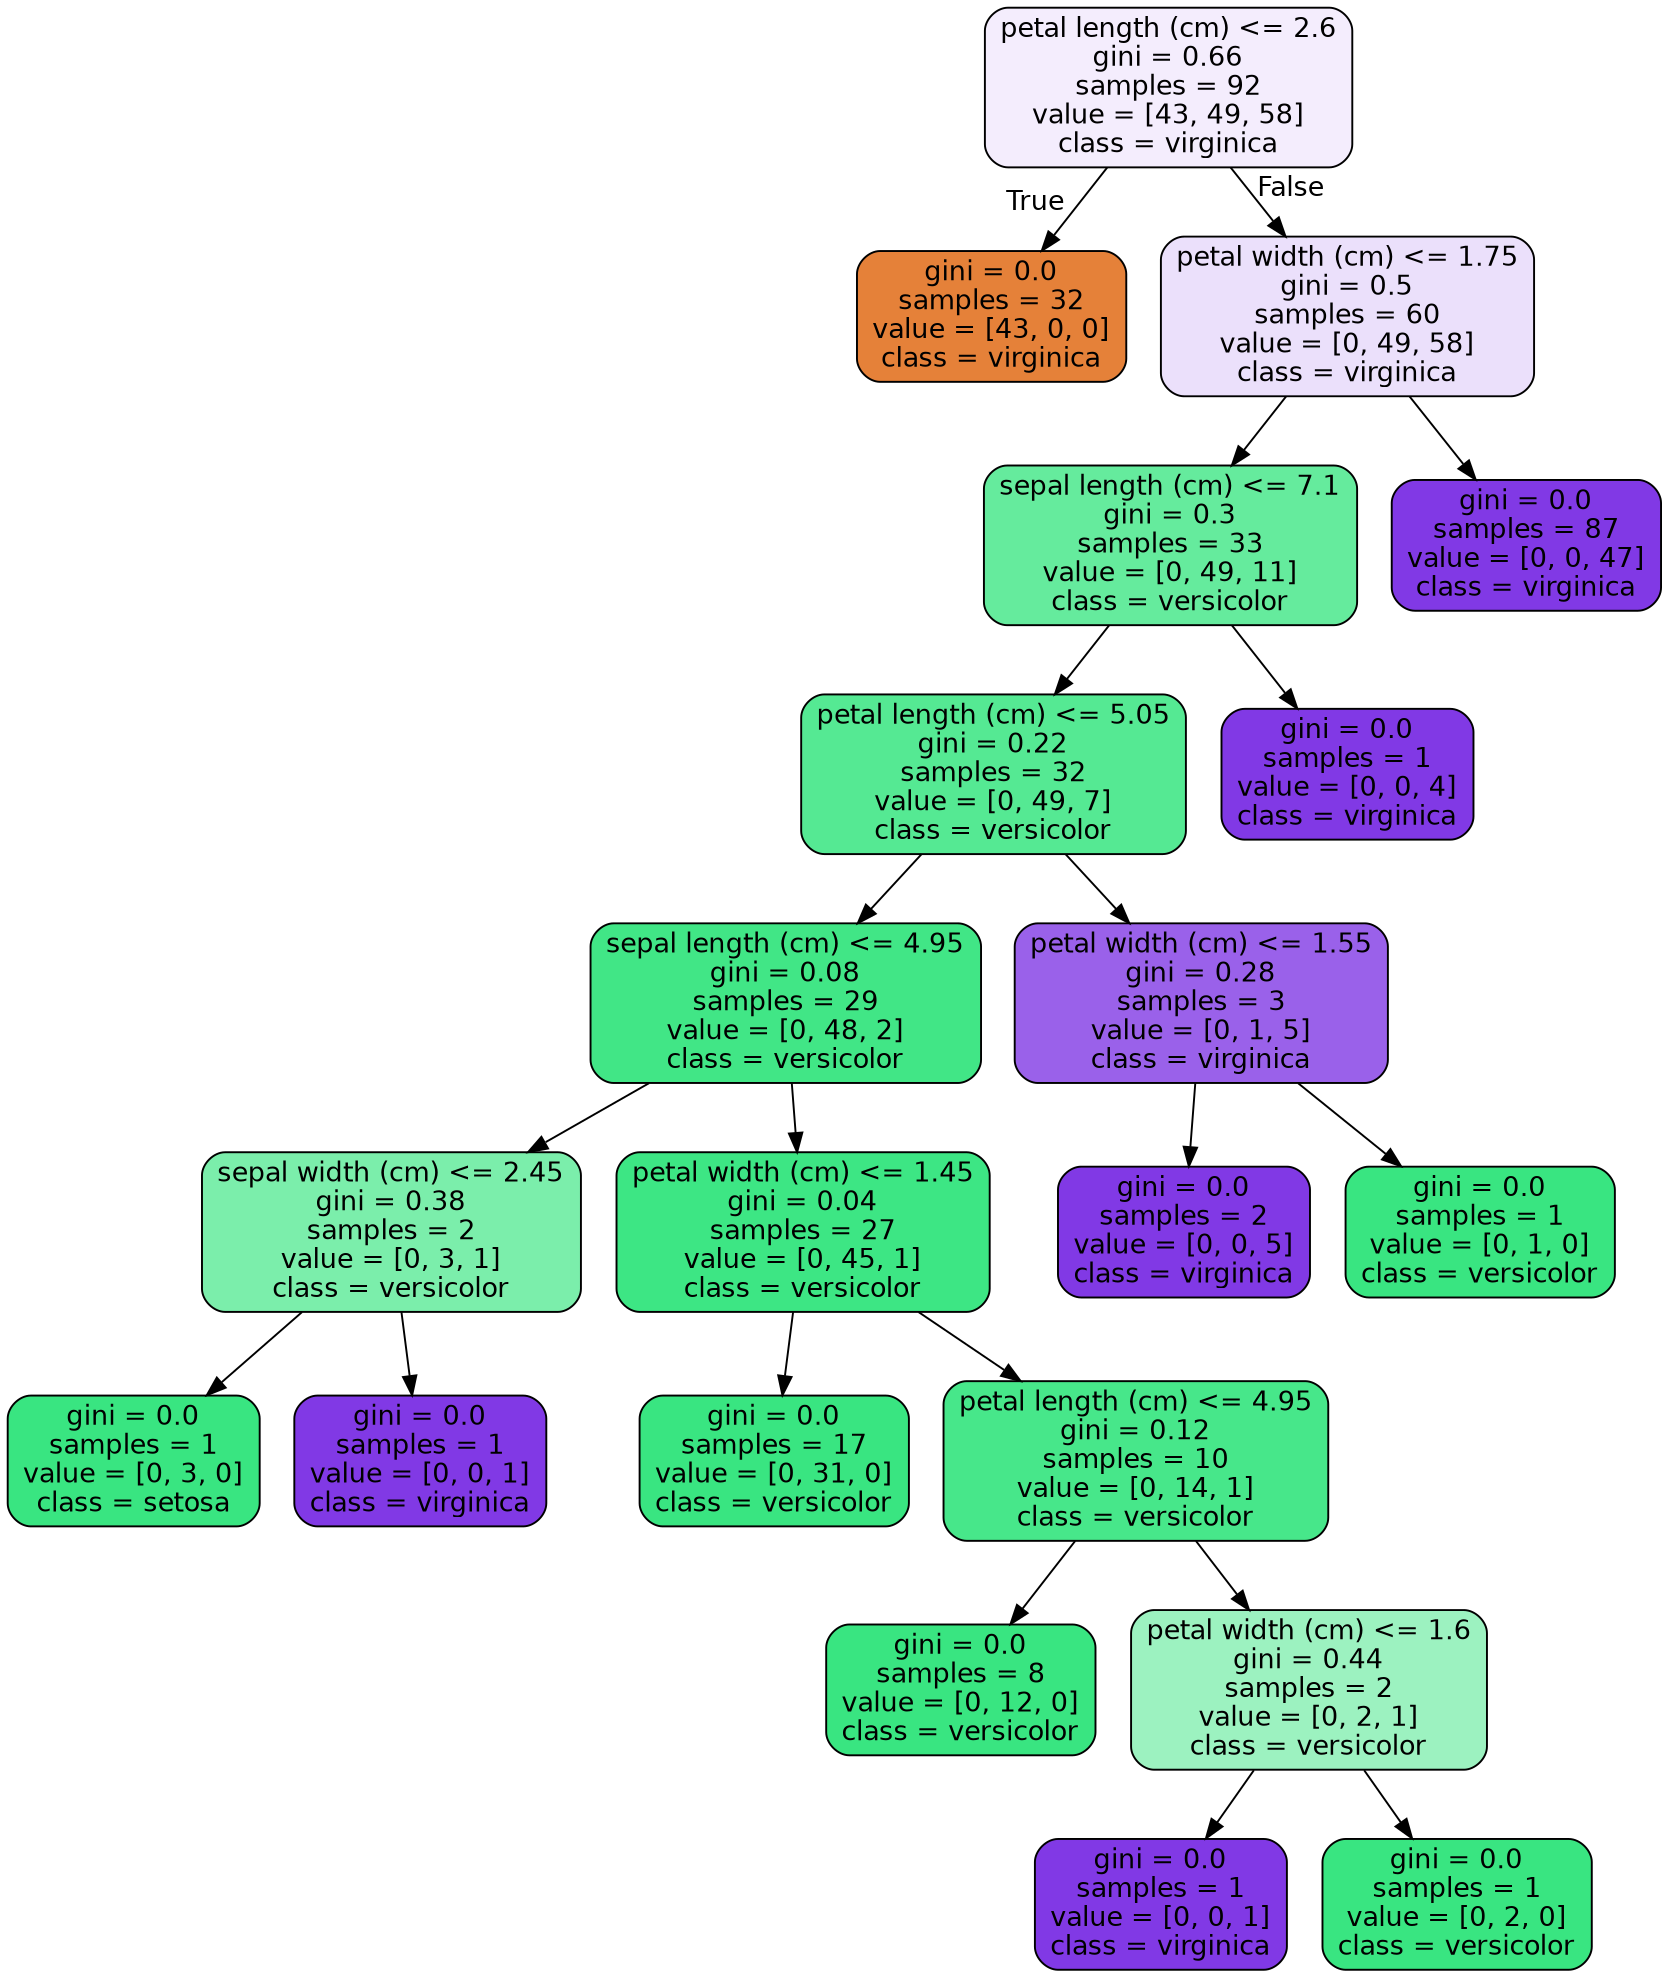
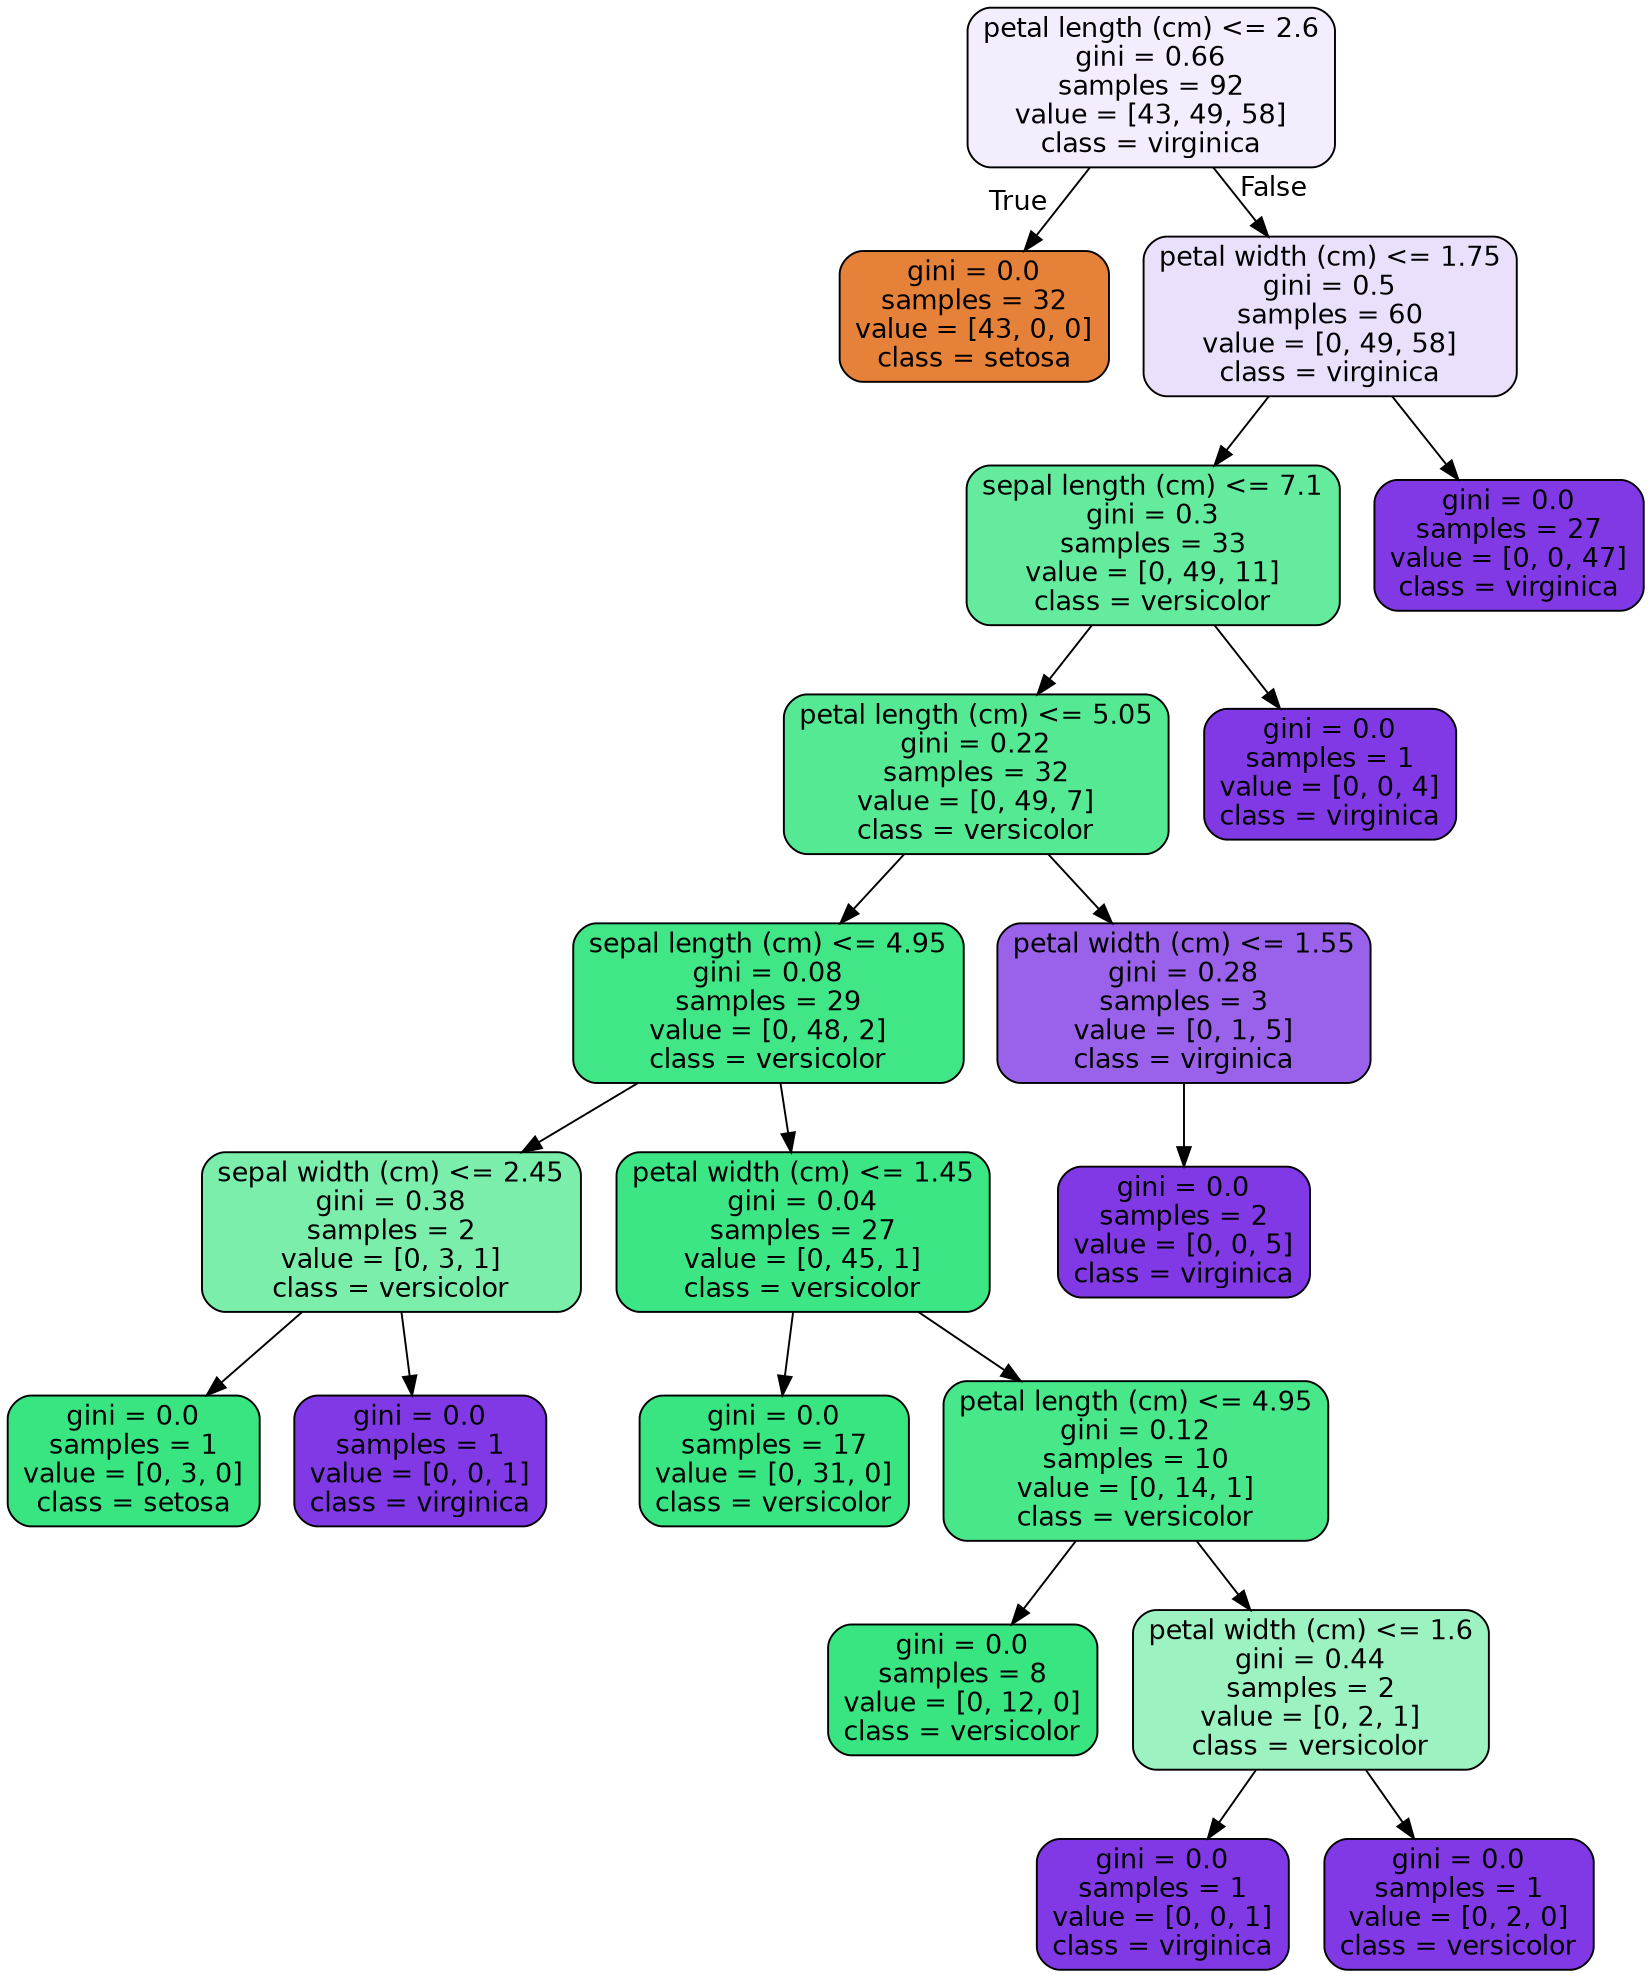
node "gini = 0.0 samples = 32 value = [43, 0, 0] class = virginica": label "gini = 0.0 samples = 32 value = [43, 0, 0] class = virginica" -> "gini = 0.0 samples = 32 value = [43, 0, 0] class = setosa"
node "gini = 0.0 samples = 87 value = [0, 0, 47] class = virginica": label "gini = 0.0 samples = 87 value = [0, 0, 47] class = virginica" -> "gini = 0.0 samples = 27 value = [0, 0, 47] class = virginica"
node "gini = 0.0 samples = 1 value = [0, 1, 0] class = versicolor": removed
node "gini = 0.0 samples = 1 value = [0, 2, 0] class = versicolor": fillcolor #39e581 -> #8139e5
